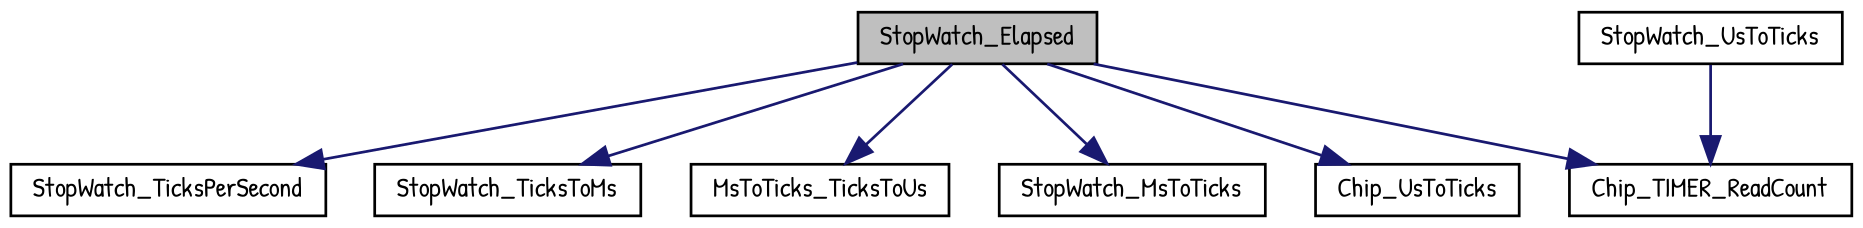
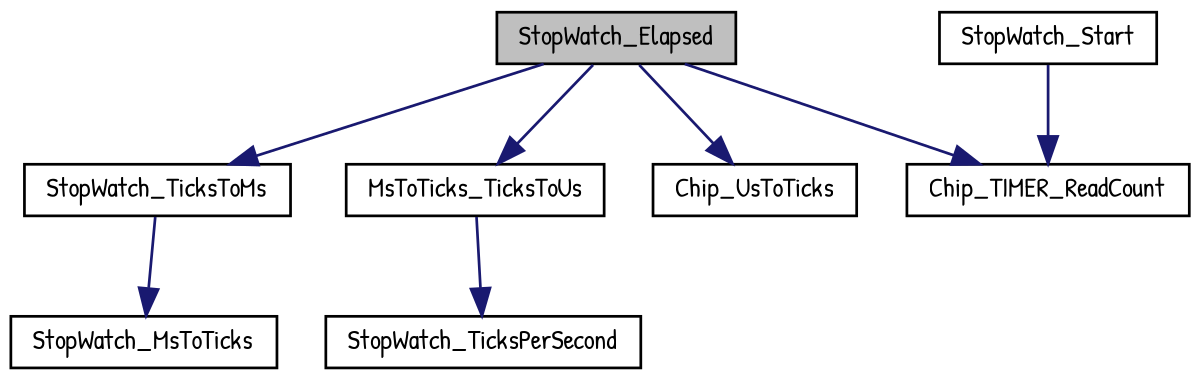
node "StopWatch_UsToTicks": label "StopWatch_UsToTicks" -> "StopWatch_Start"
edge "StopWatch_Elapsed" -> "StopWatch_MsToTicks": now "StopWatch_TicksToMs" -> "StopWatch_MsToTicks"
edge "StopWatch_Elapsed" -> "StopWatch_TicksPerSecond": now "MsToTicks_TicksToUs" -> "StopWatch_TicksPerSecond"
